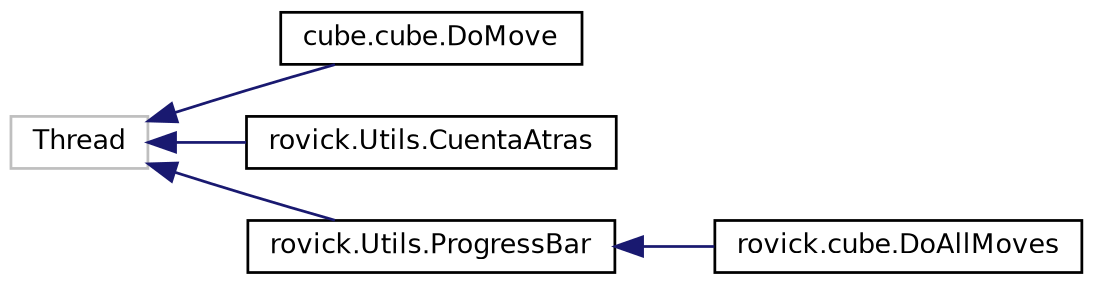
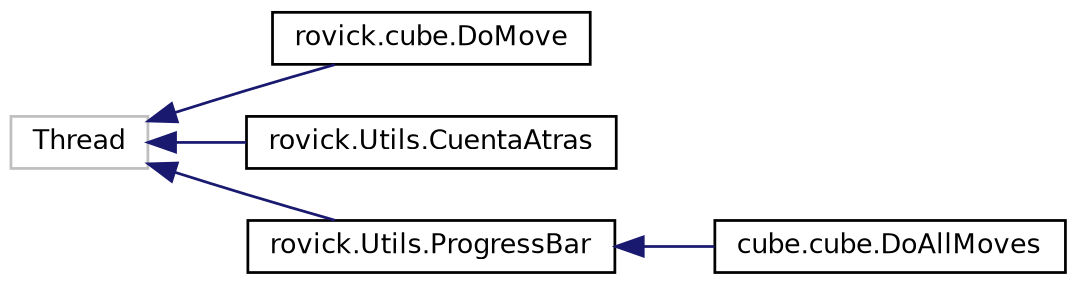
node "cube.cube.DoMove": label "cube.cube.DoMove" -> "rovick.cube.DoMove"
node "rovick.cube.DoAllMoves": label "rovick.cube.DoAllMoves" -> "cube.cube.DoAllMoves"
